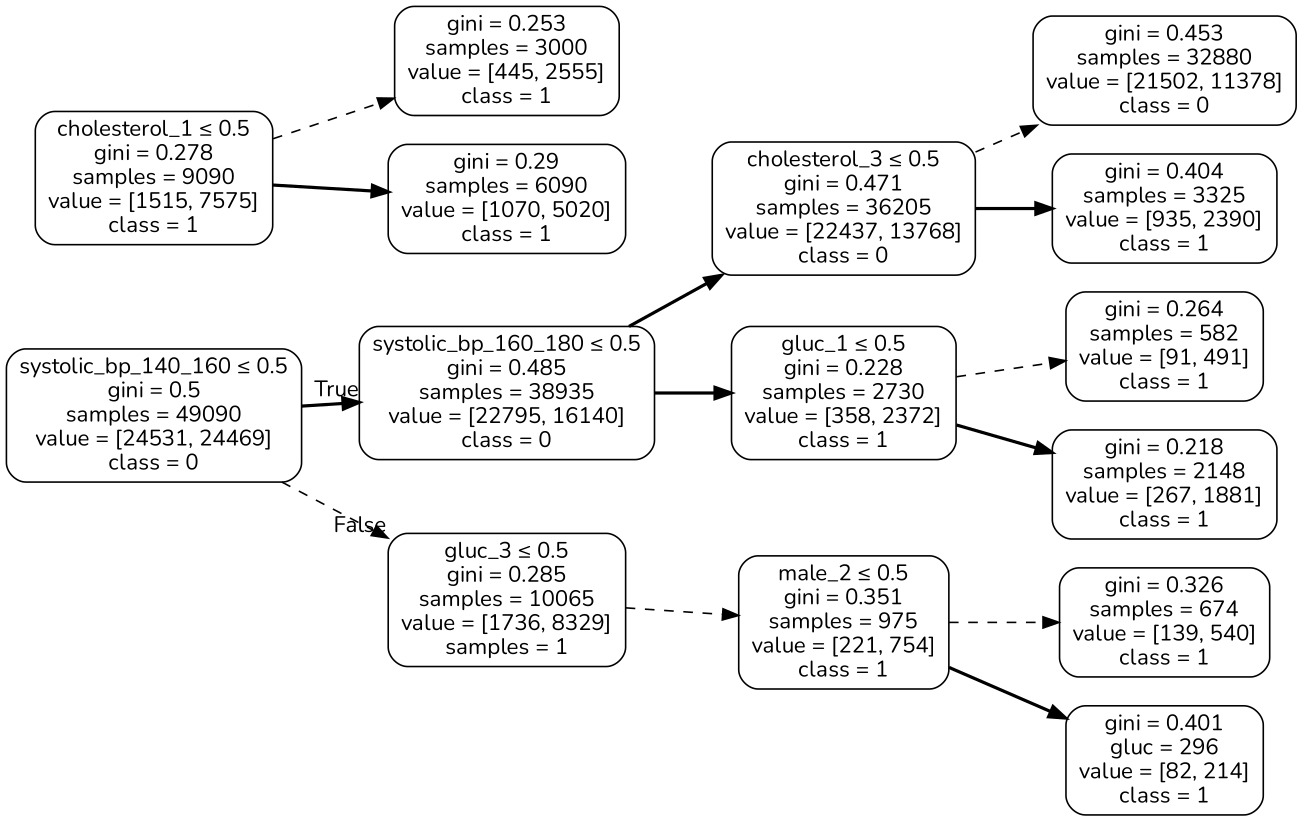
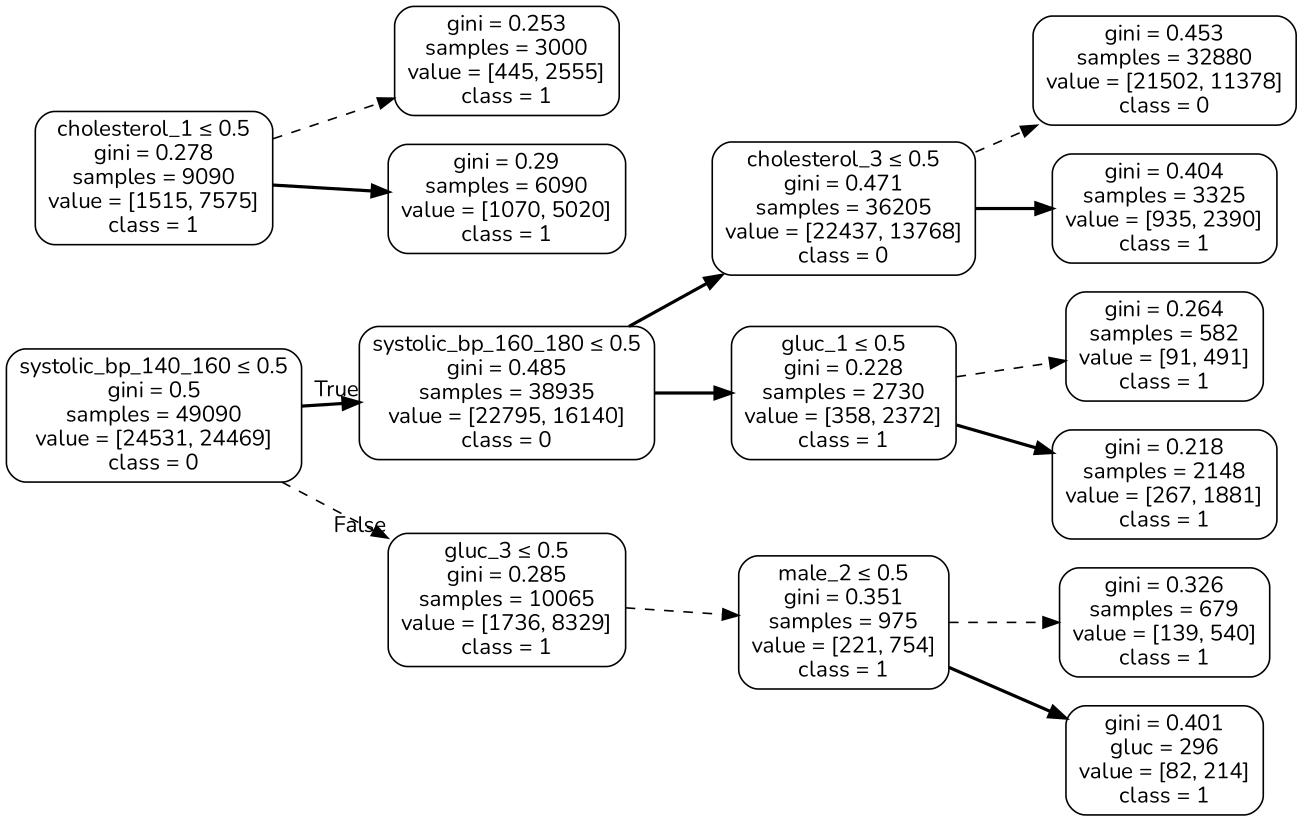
node "gini = 0.326": text "samples = 674" -> "samples = 679"
node "gluc_3 ≤ 0.5": text "samples = 1" -> "class = 1"
